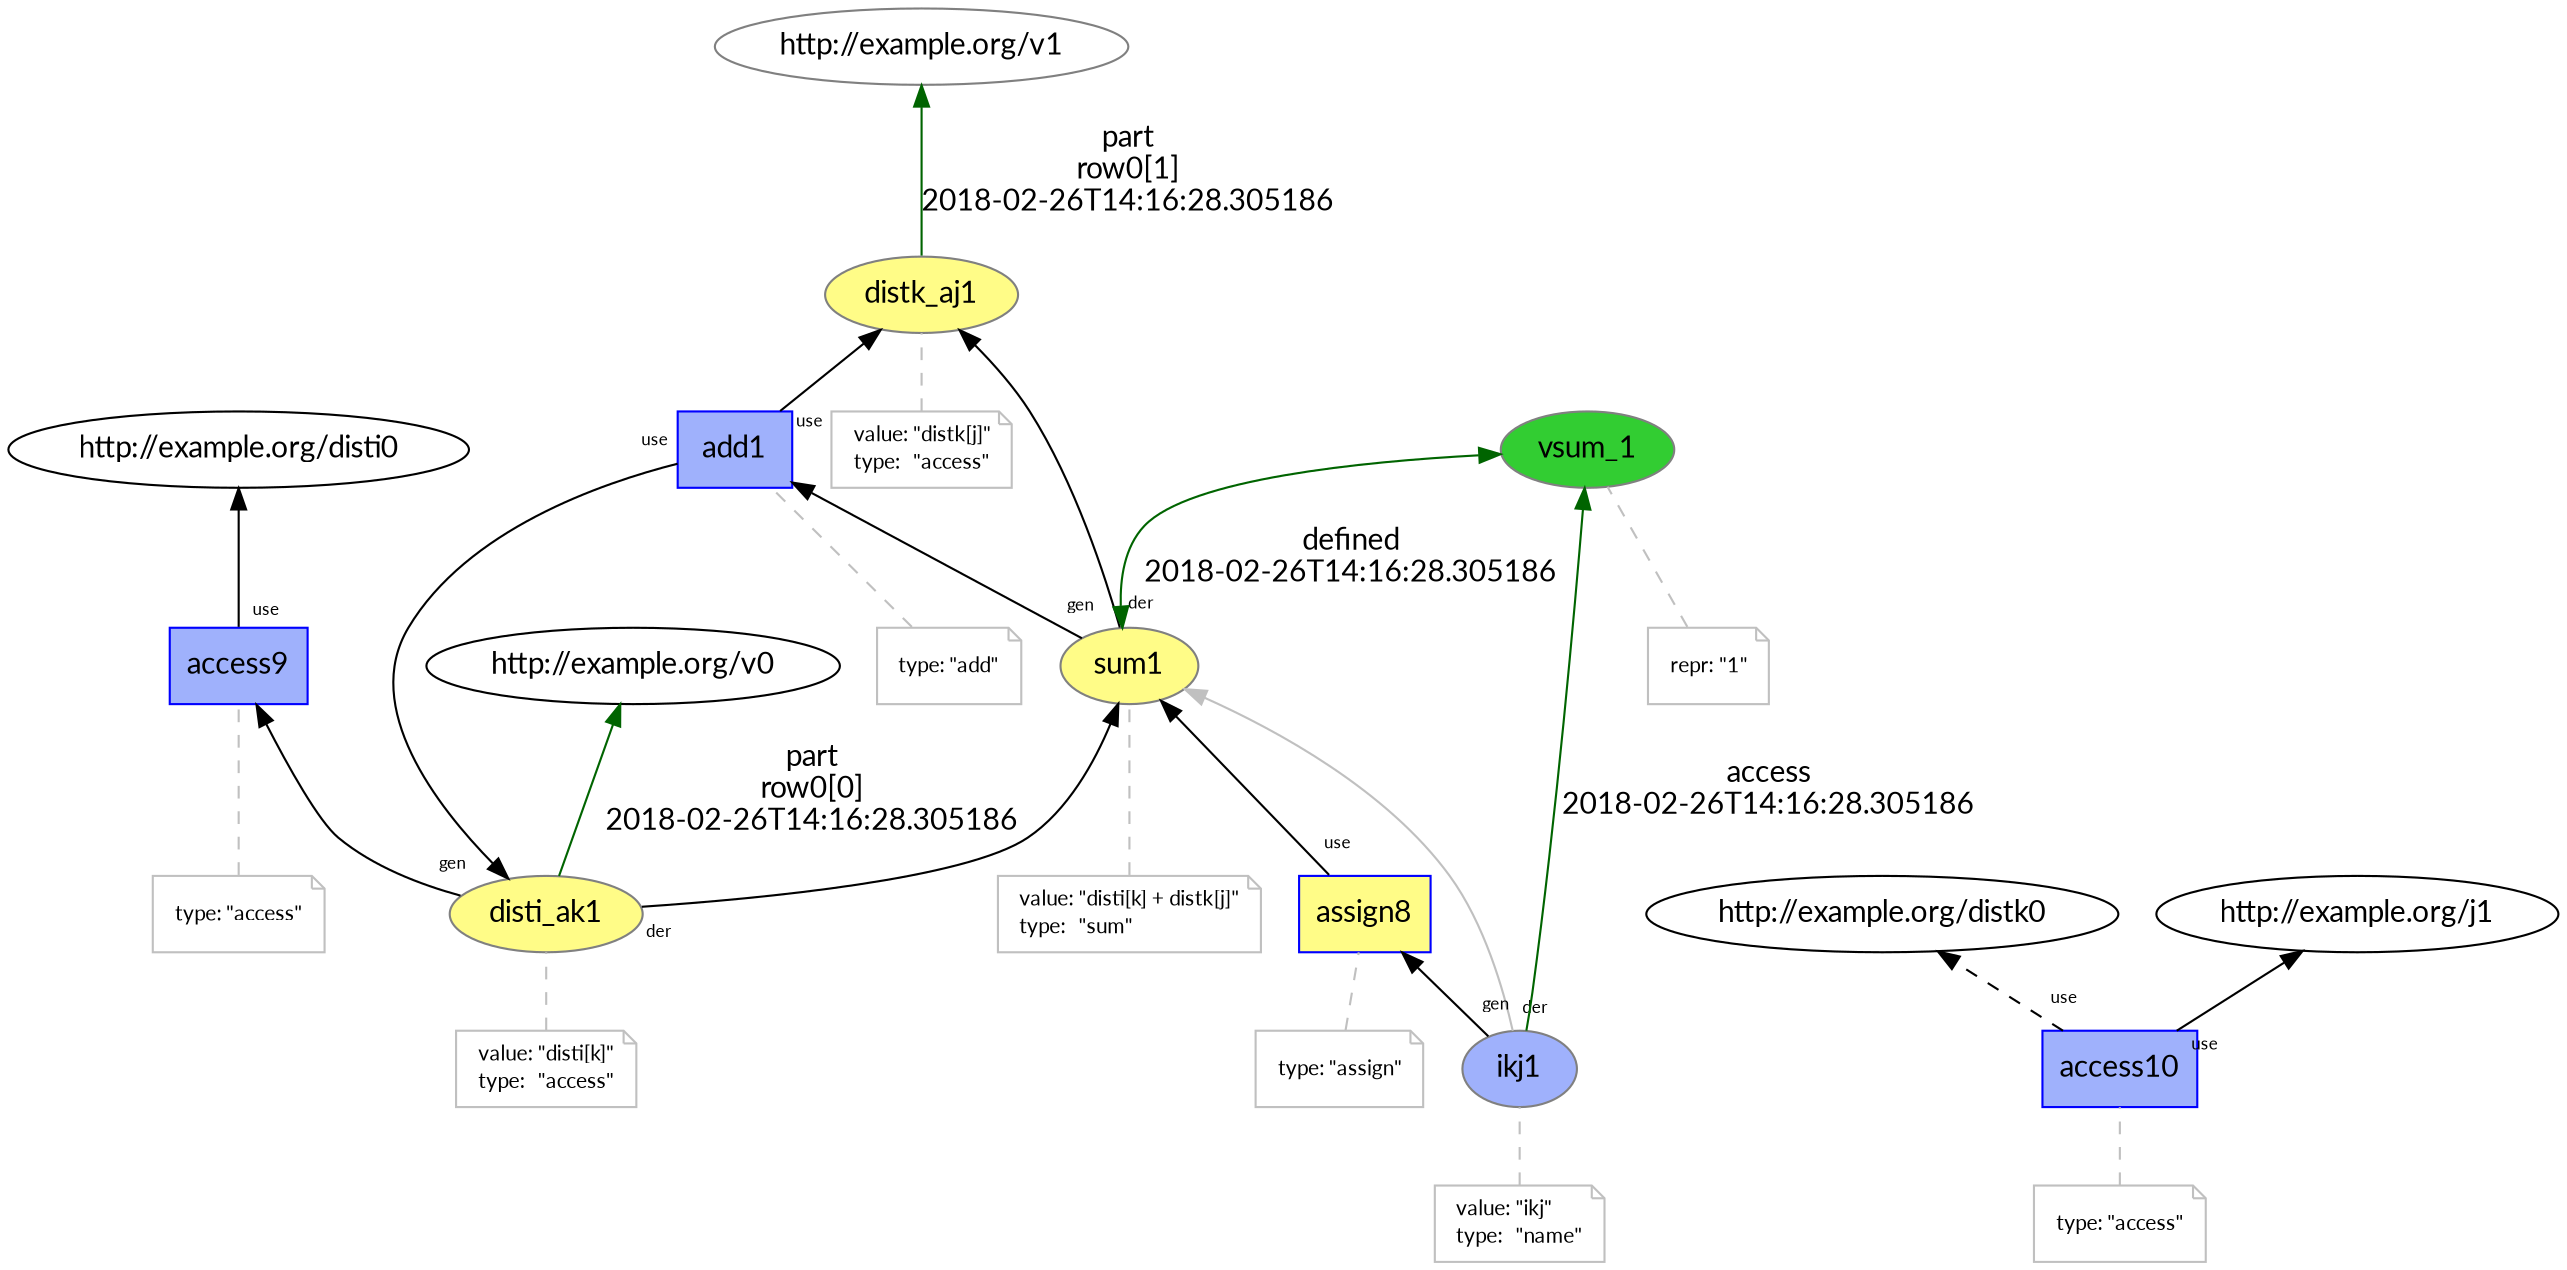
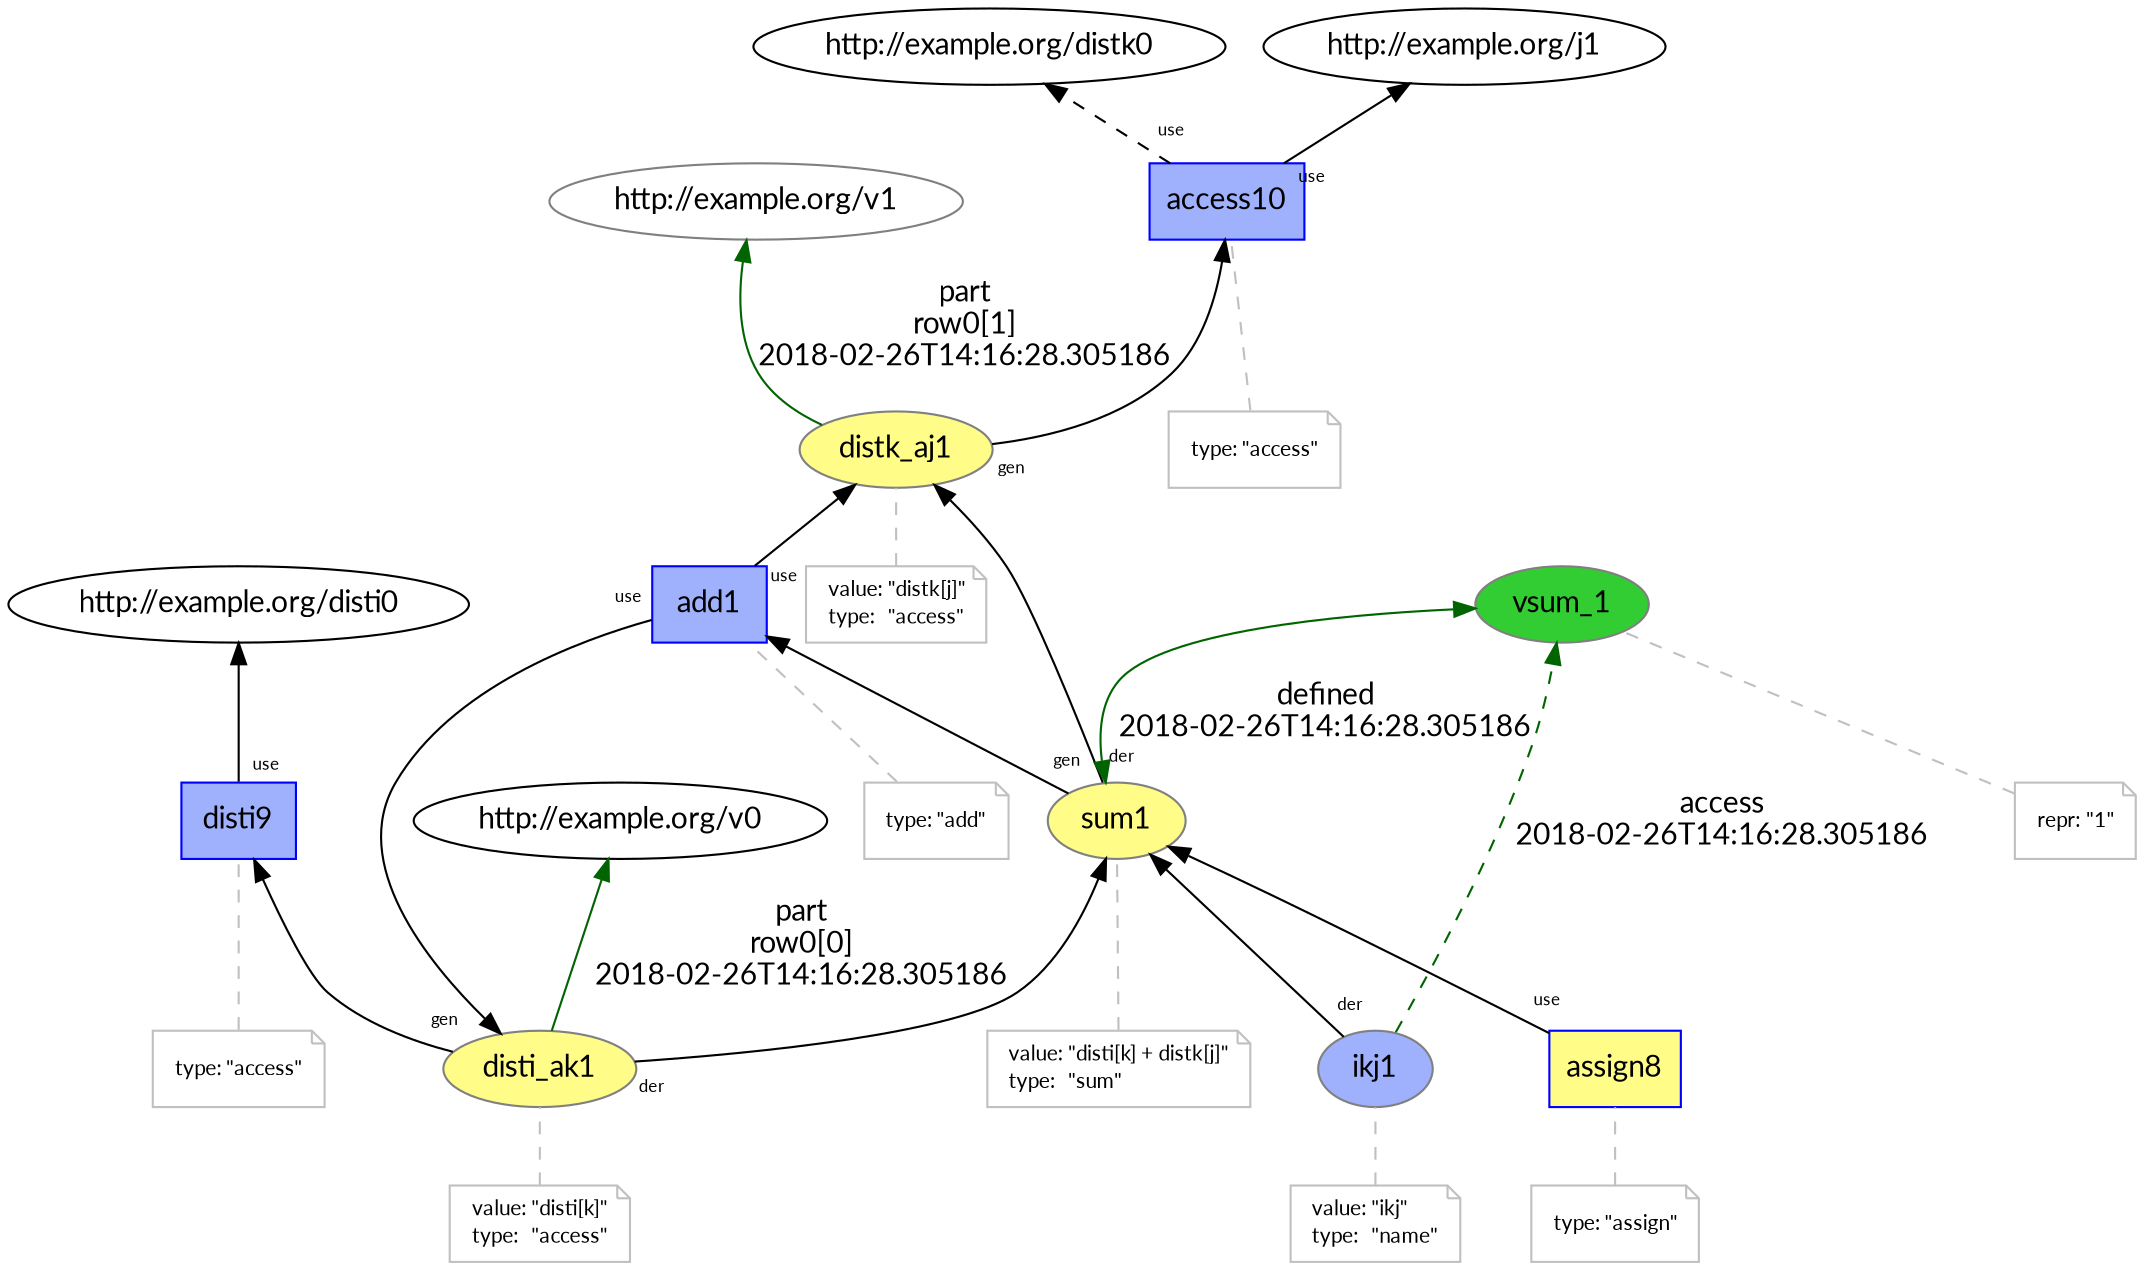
edge "distk_aj1" -> "access10": added
node "access9": label "access9" -> "disti9"
edge "ikj1" -> "vsum_1": style solid -> dashed
edge "ikj1" -> "sum1": color gray -> black
edge "ikj1" -> "assign8": removed
